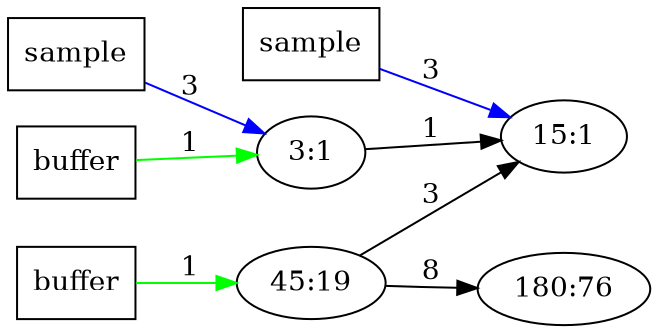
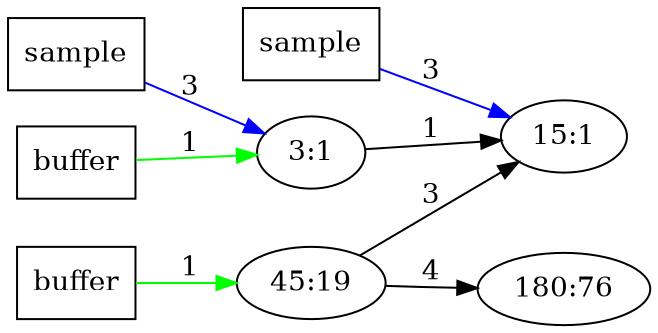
edge "45:19" -> "180:76": label "8" -> "4"
